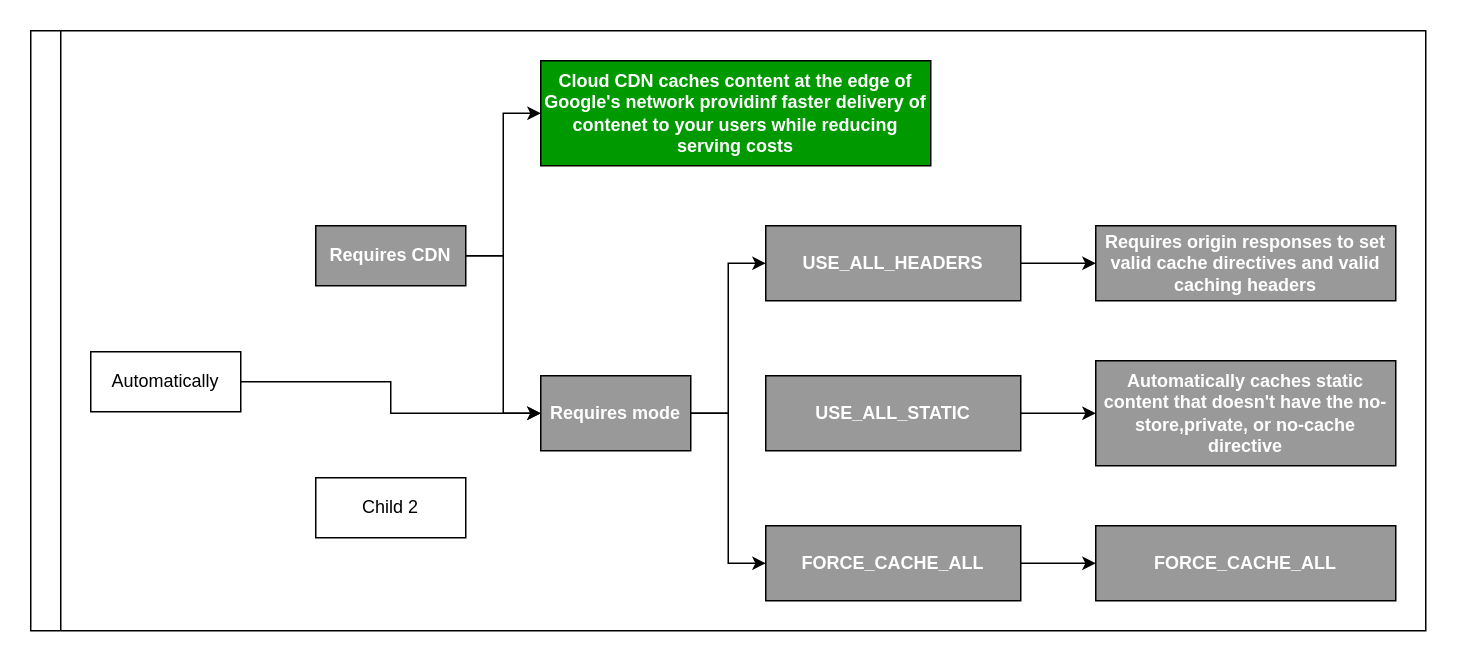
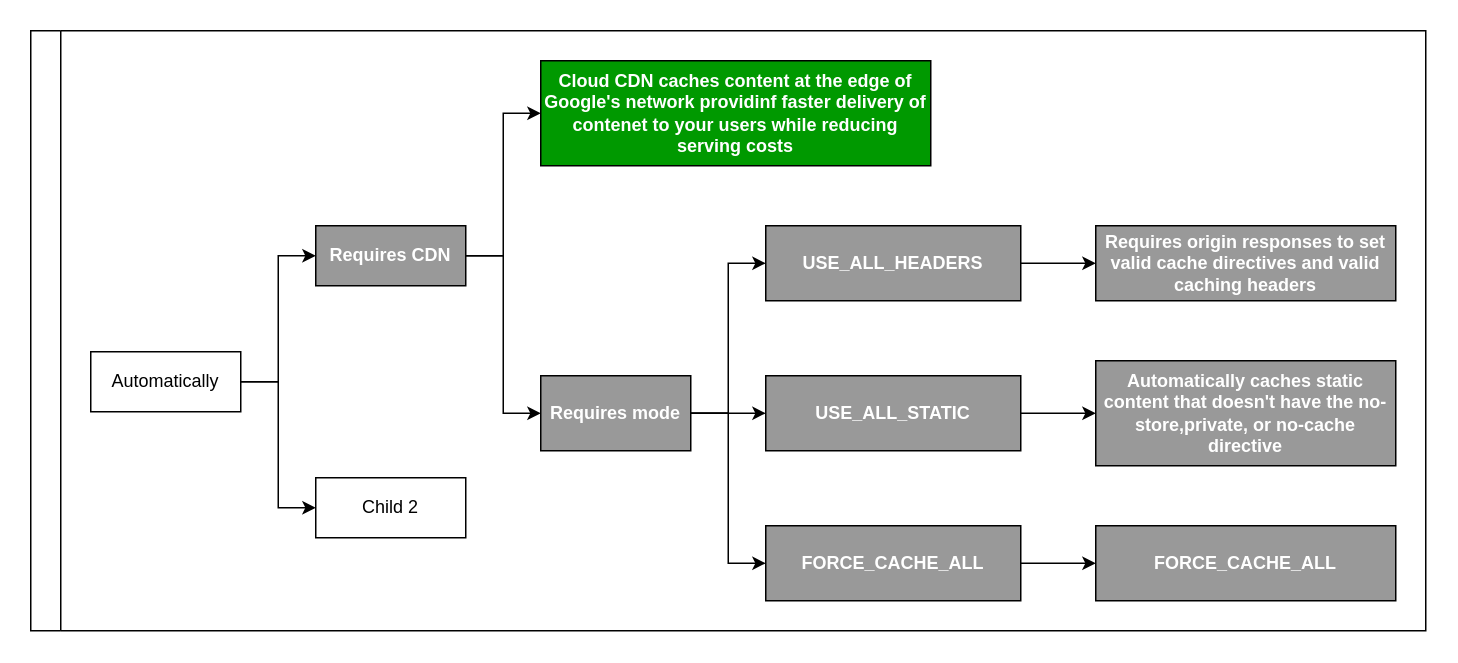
edge "Automatically" -> "Requires mode": now "Automatically" -> "Requires CDN"
edge "Requires mode" -> "USE_ALL_STATIC": added
edge "Automatically" -> "Child 2": added
